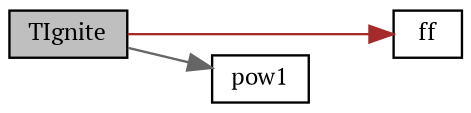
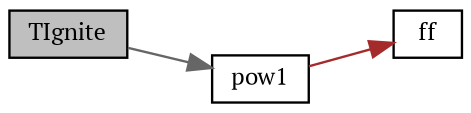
edge "TIgnite" -> "ff": now "pow1" -> "ff"
